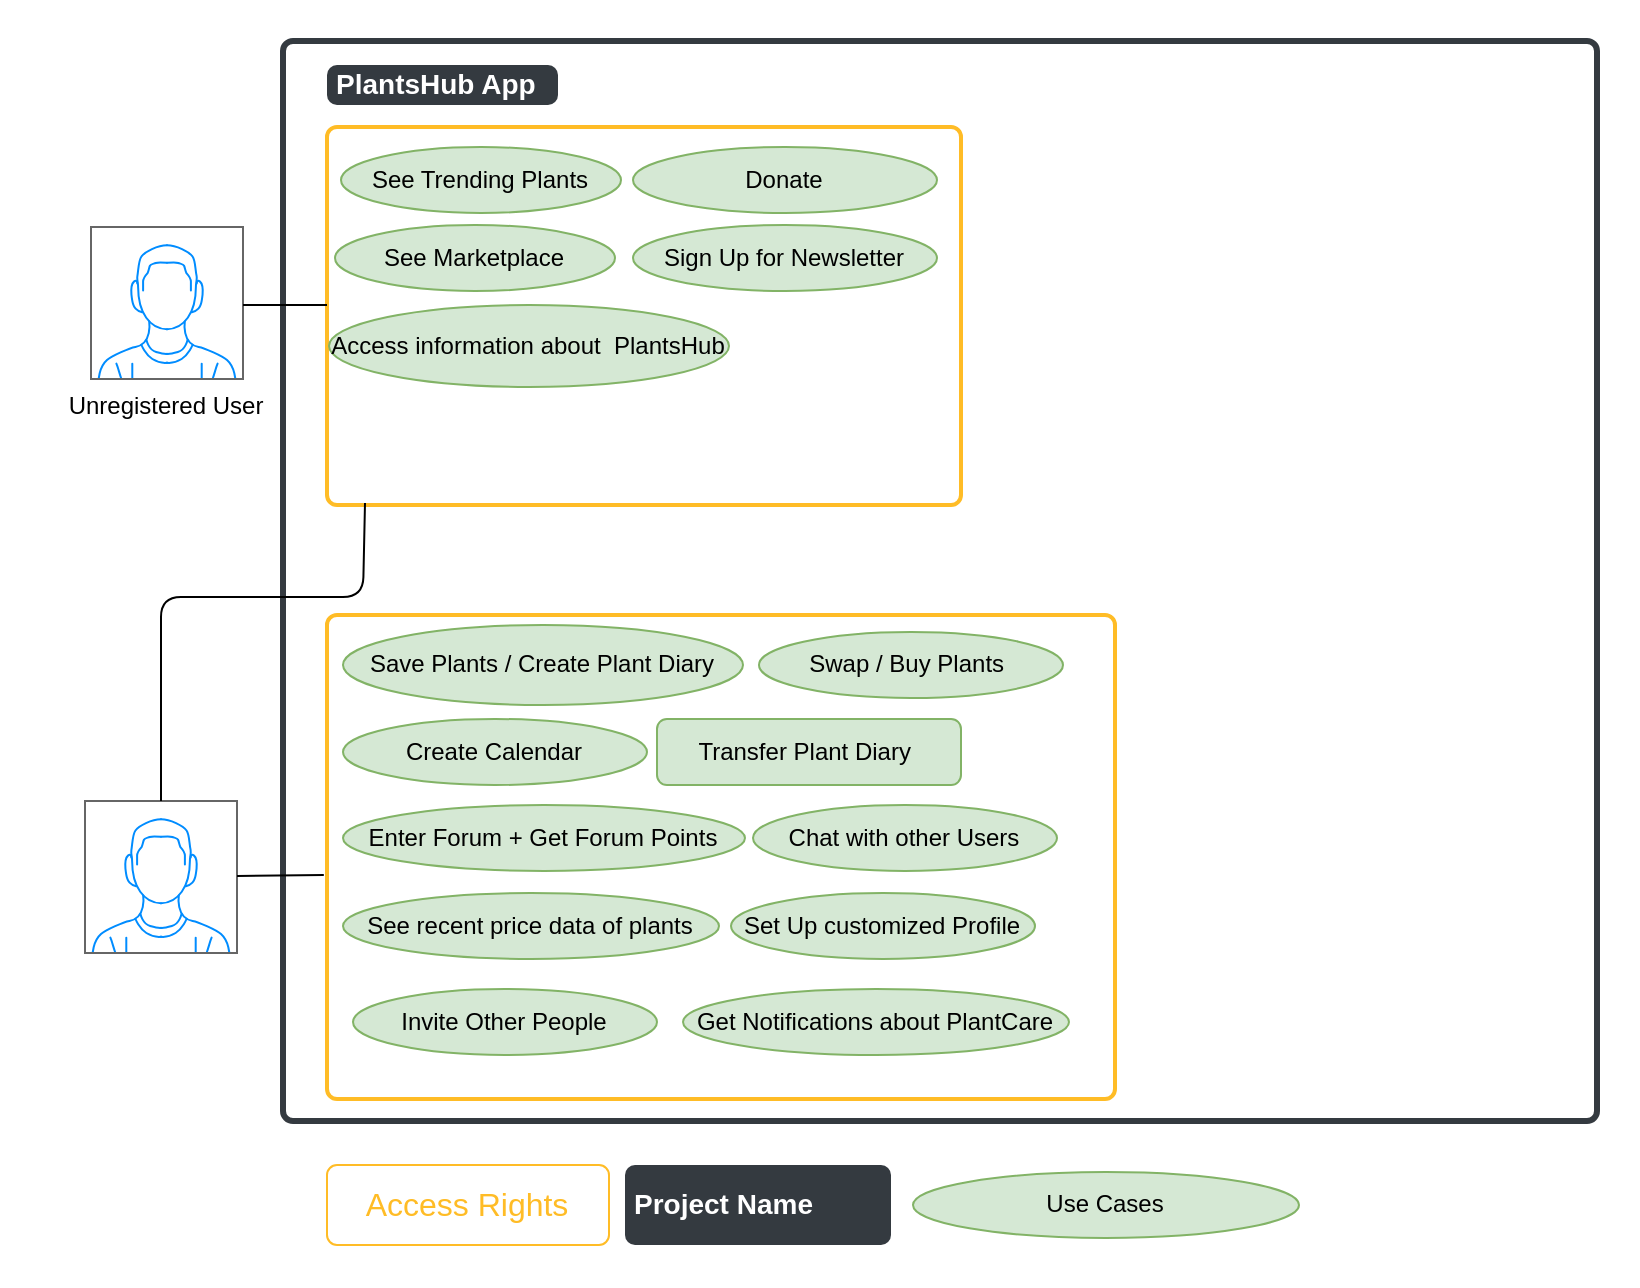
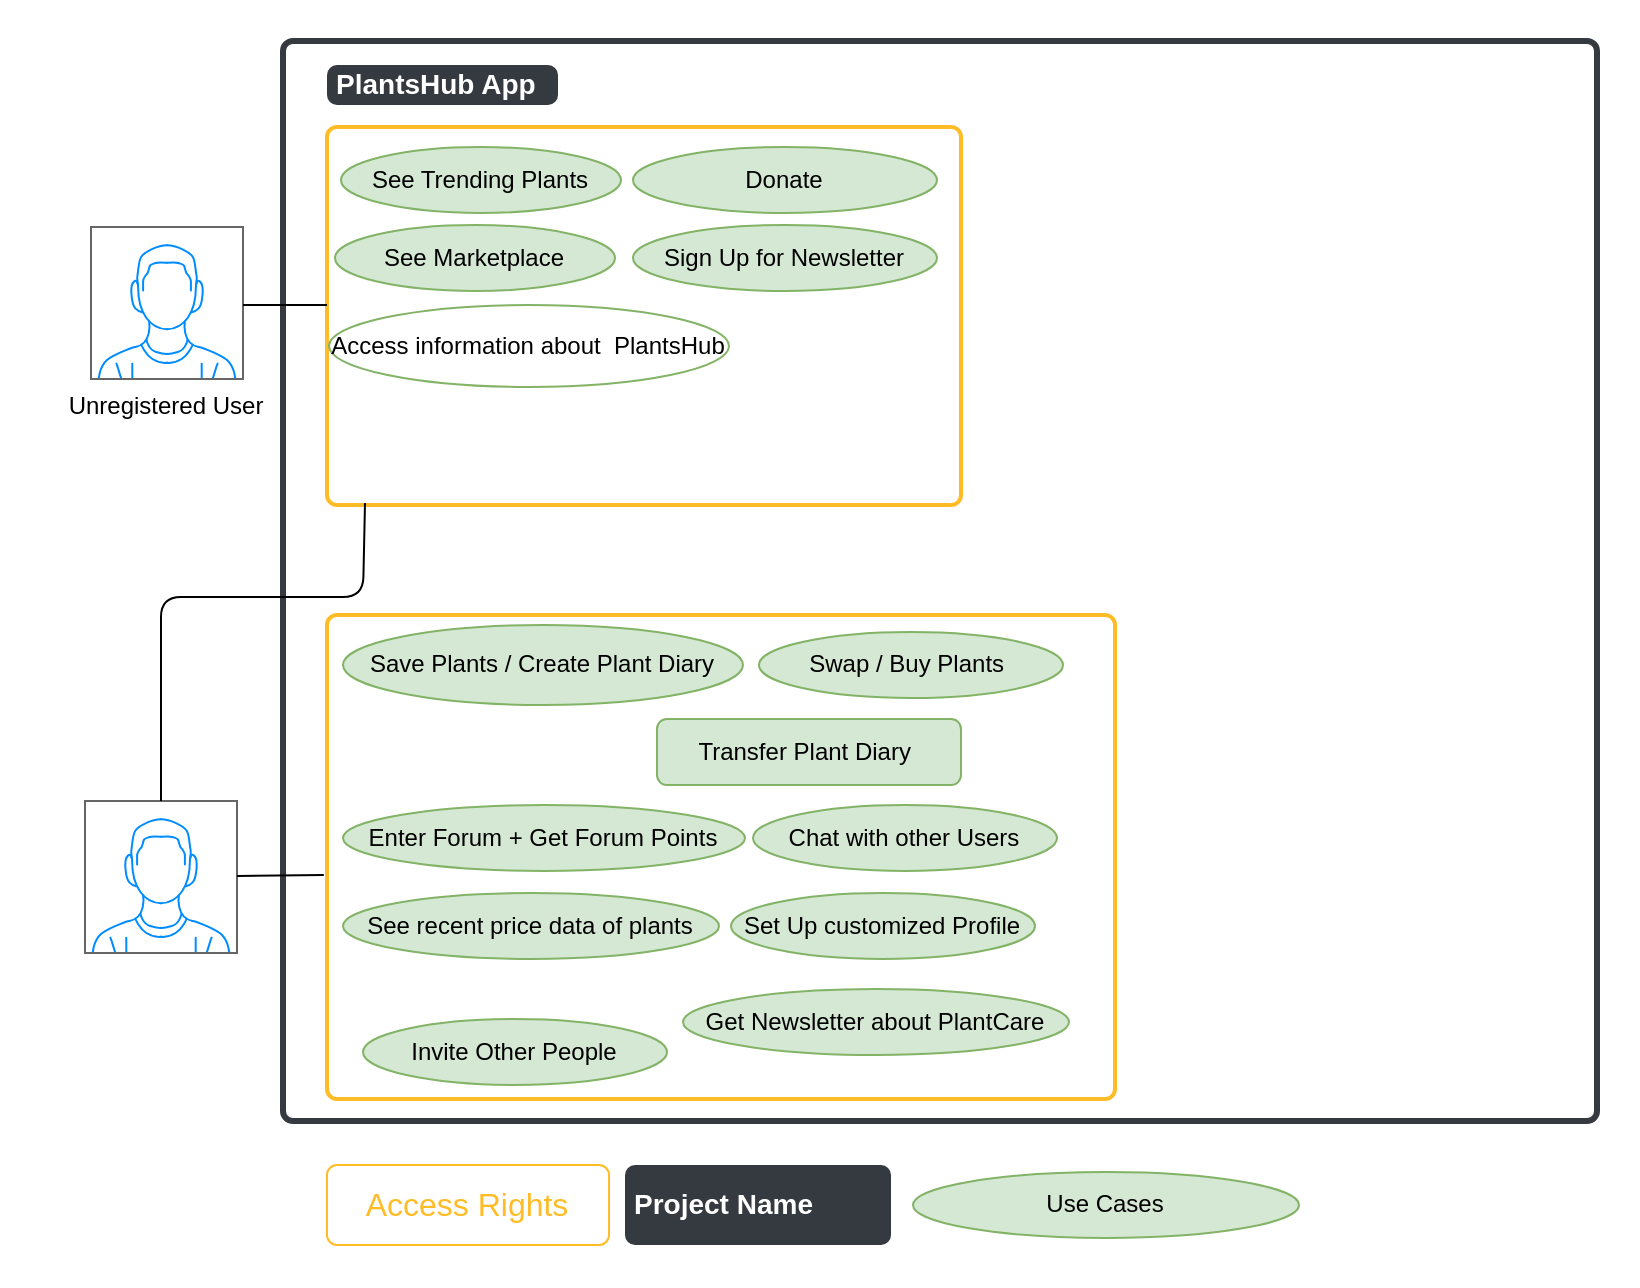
node "Access information about PlantsHub": fillcolor #d5e8d4 -> #ffffff
node "Create Calendar": removed
node "Invite Other People": moved (505, 1022) -> (515, 1052)
node "Get Notifications about PlantCare": label "Get Notifications about PlantCare" -> "Get Newsletter about PlantCare"
